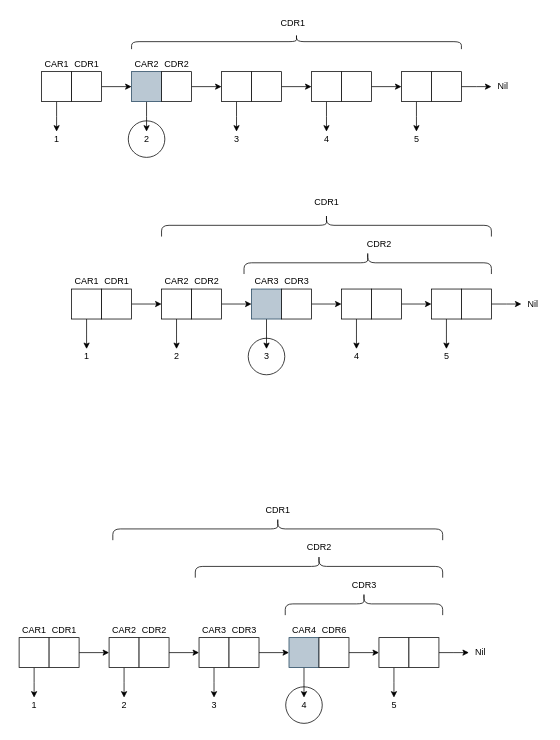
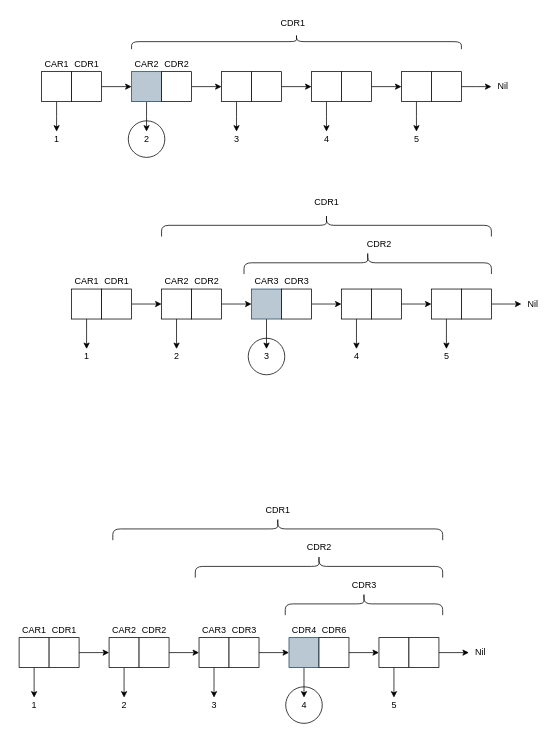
node "CAR4": label "CAR4" -> "CDR4"
